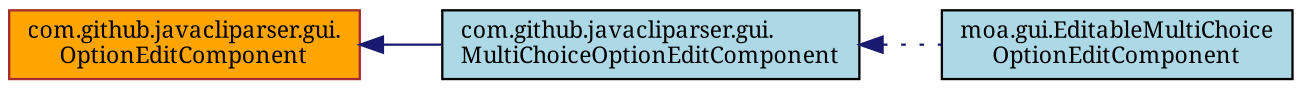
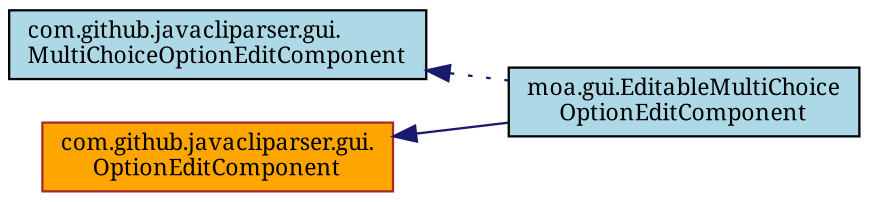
edge "com.github.javacliparser.gui. MultiChoiceOptionEditComponent" -> "com.github.javacliparser.gui. OptionEditComponent": now "moa.gui.EditableMultiChoice OptionEditComponent" -> "com.github.javacliparser.gui. OptionEditComponent"
